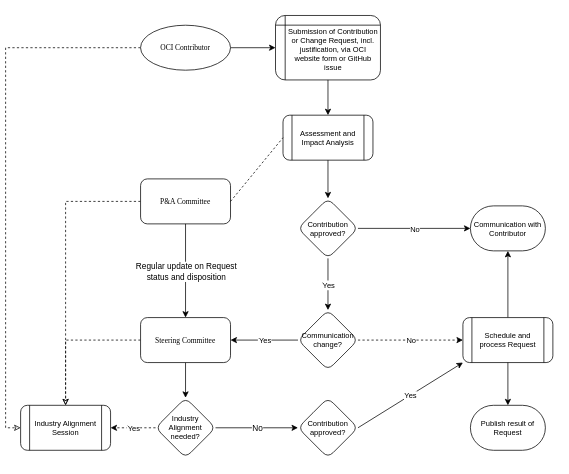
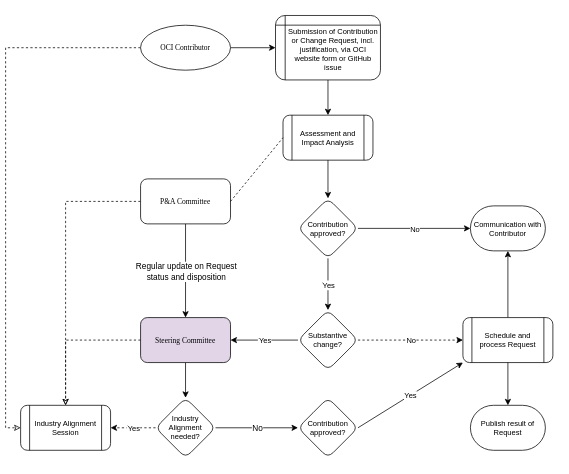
node "Steering Committee": fillcolor #ffffff -> #e1d5e7
node "Communication change?": label "Communication change?" -> "Substantive change?"
